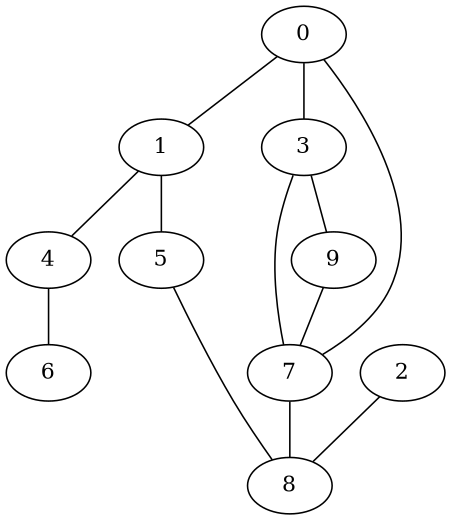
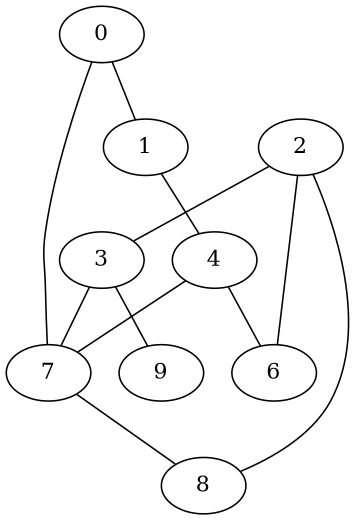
edge "0" -- "3": now "2" -- "3"
node "5": removed
edge "2" -- "6": added
edge "9" -- "7": now "4" -- "7"
